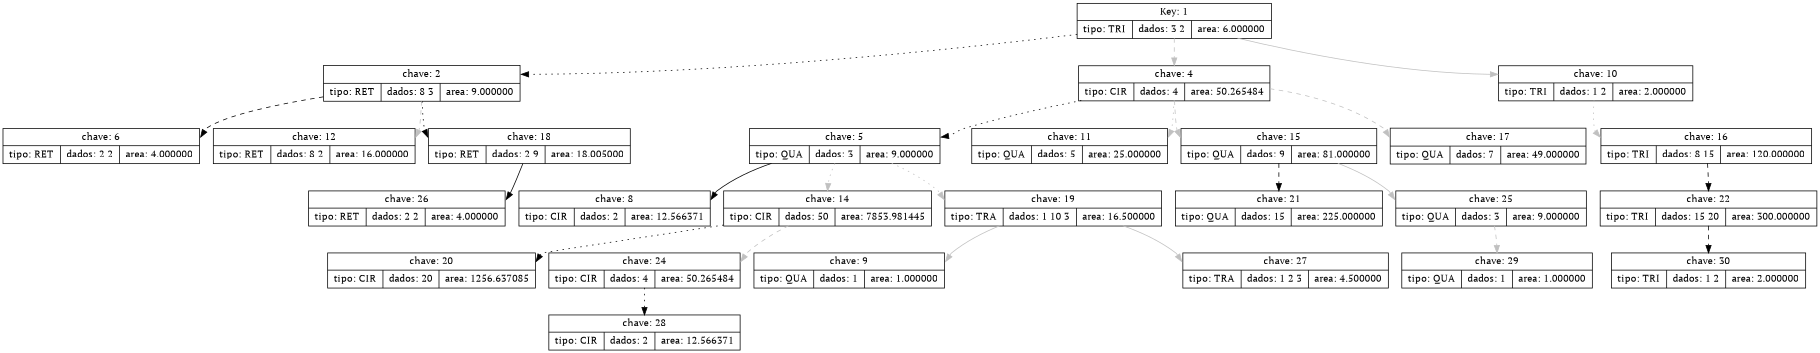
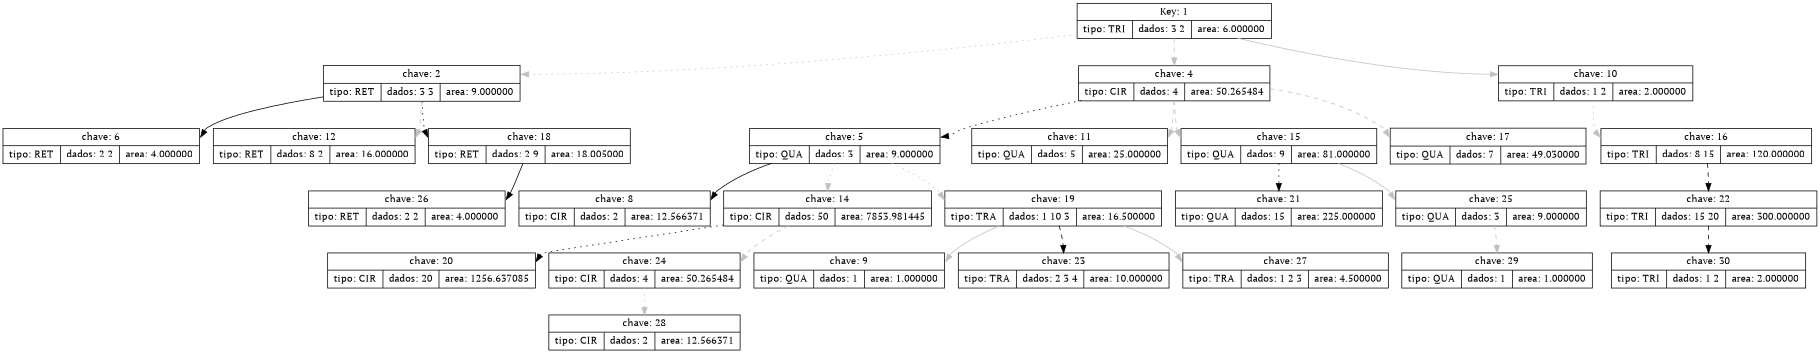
edge "Key: 1" -> "chave: 2": color black -> grey
node "chave: 2": text "dados: 8 3" -> "dados: 3 3"
edge "chave: 2" -> "chave: 6": style dashed -> solid
edge "chave: 4" -> "chave: 11": style dotted -> dashed
node "chave: 17": text "area: 49.000000" -> "area: 49.030000"
edge "chave: 15" -> "chave: 21": style dashed -> dotted
node "chave: 23": added
edge "chave: 24" -> "chave: 28": color black -> grey
